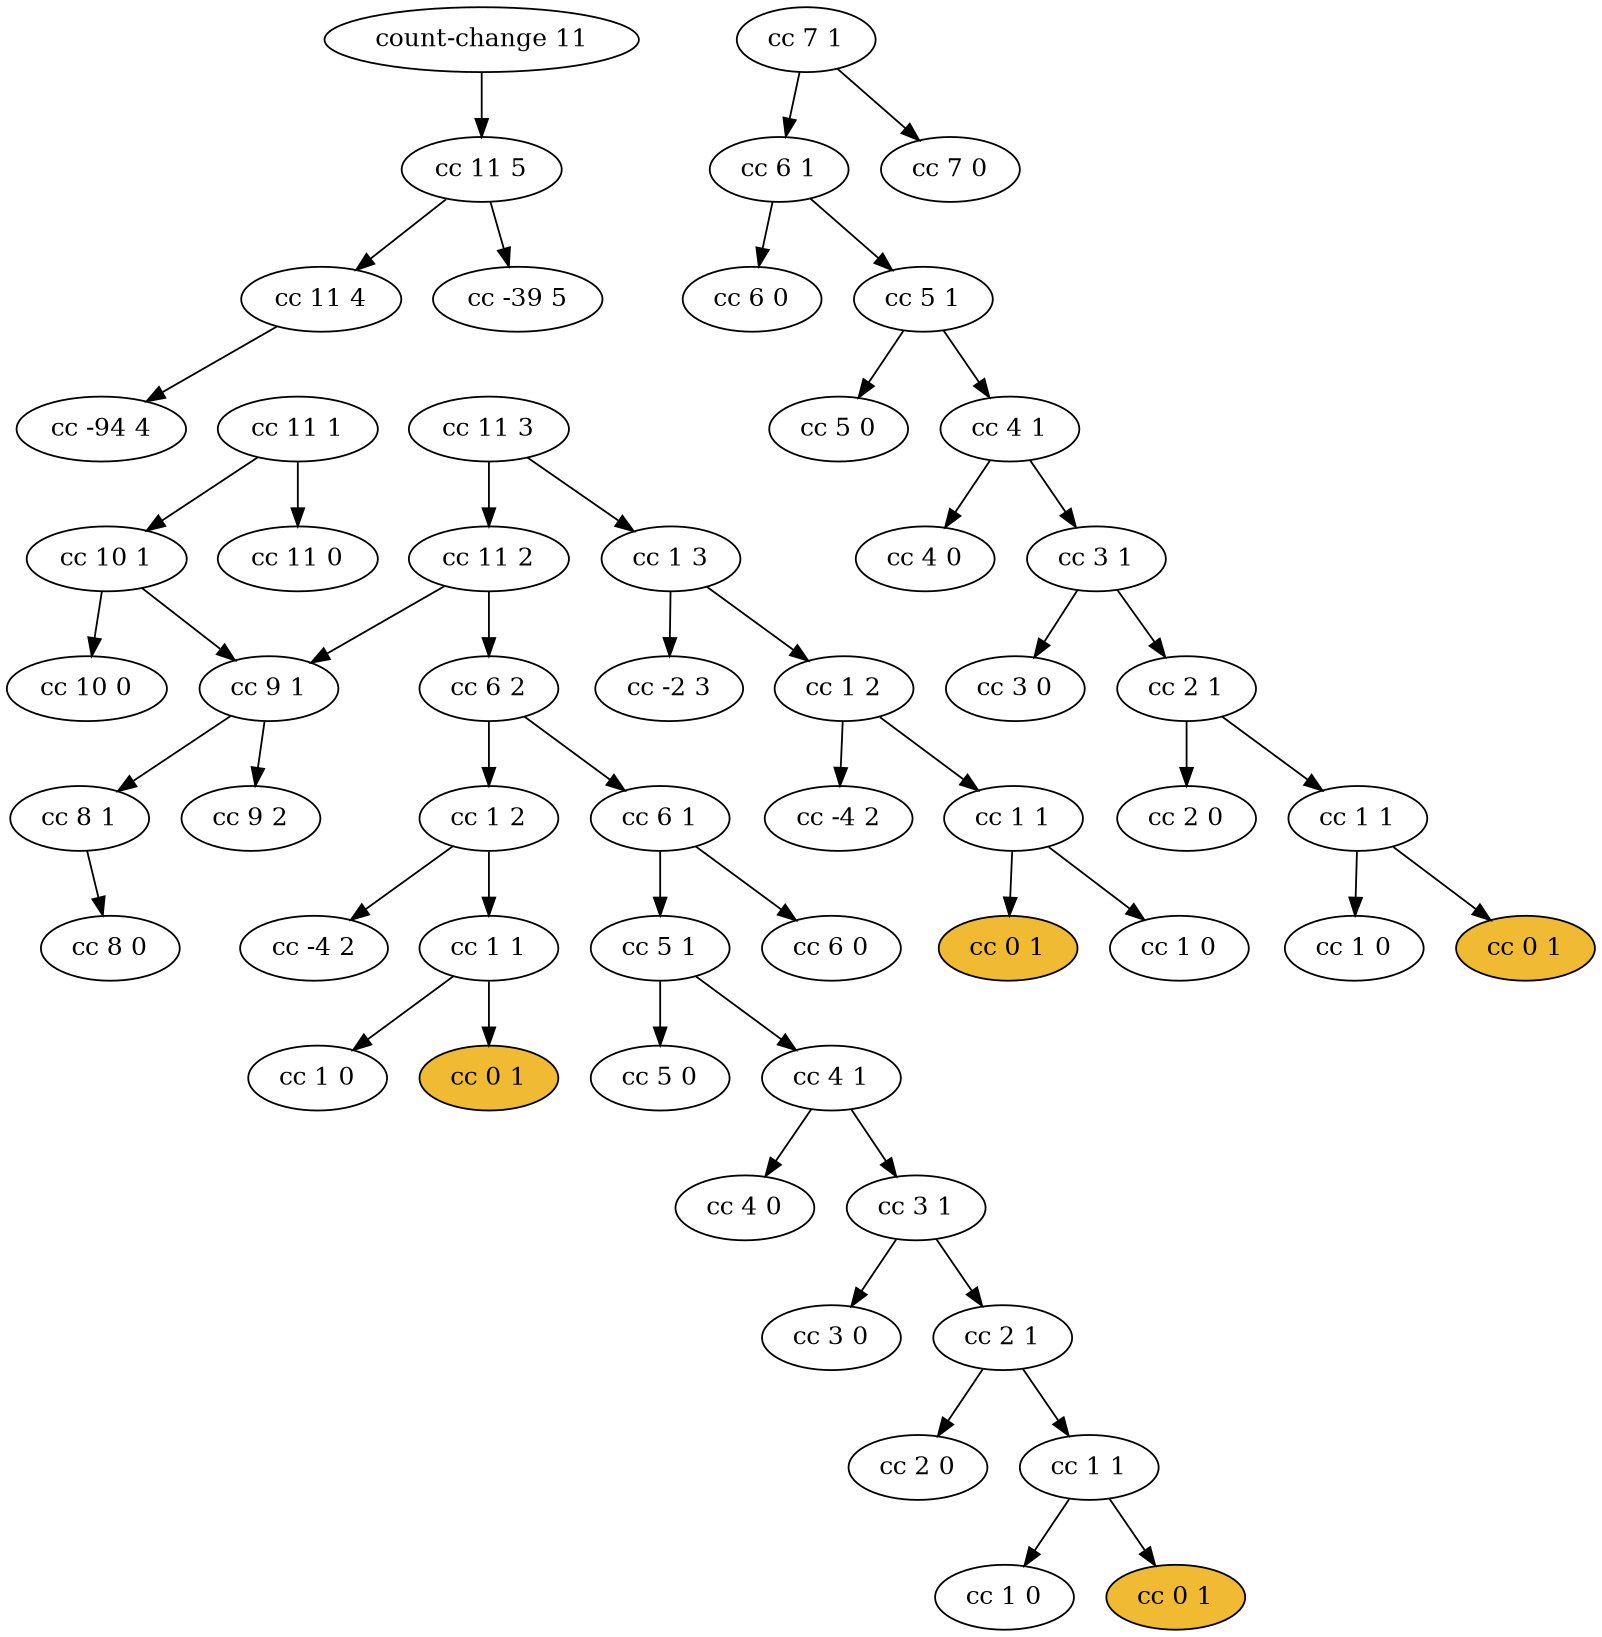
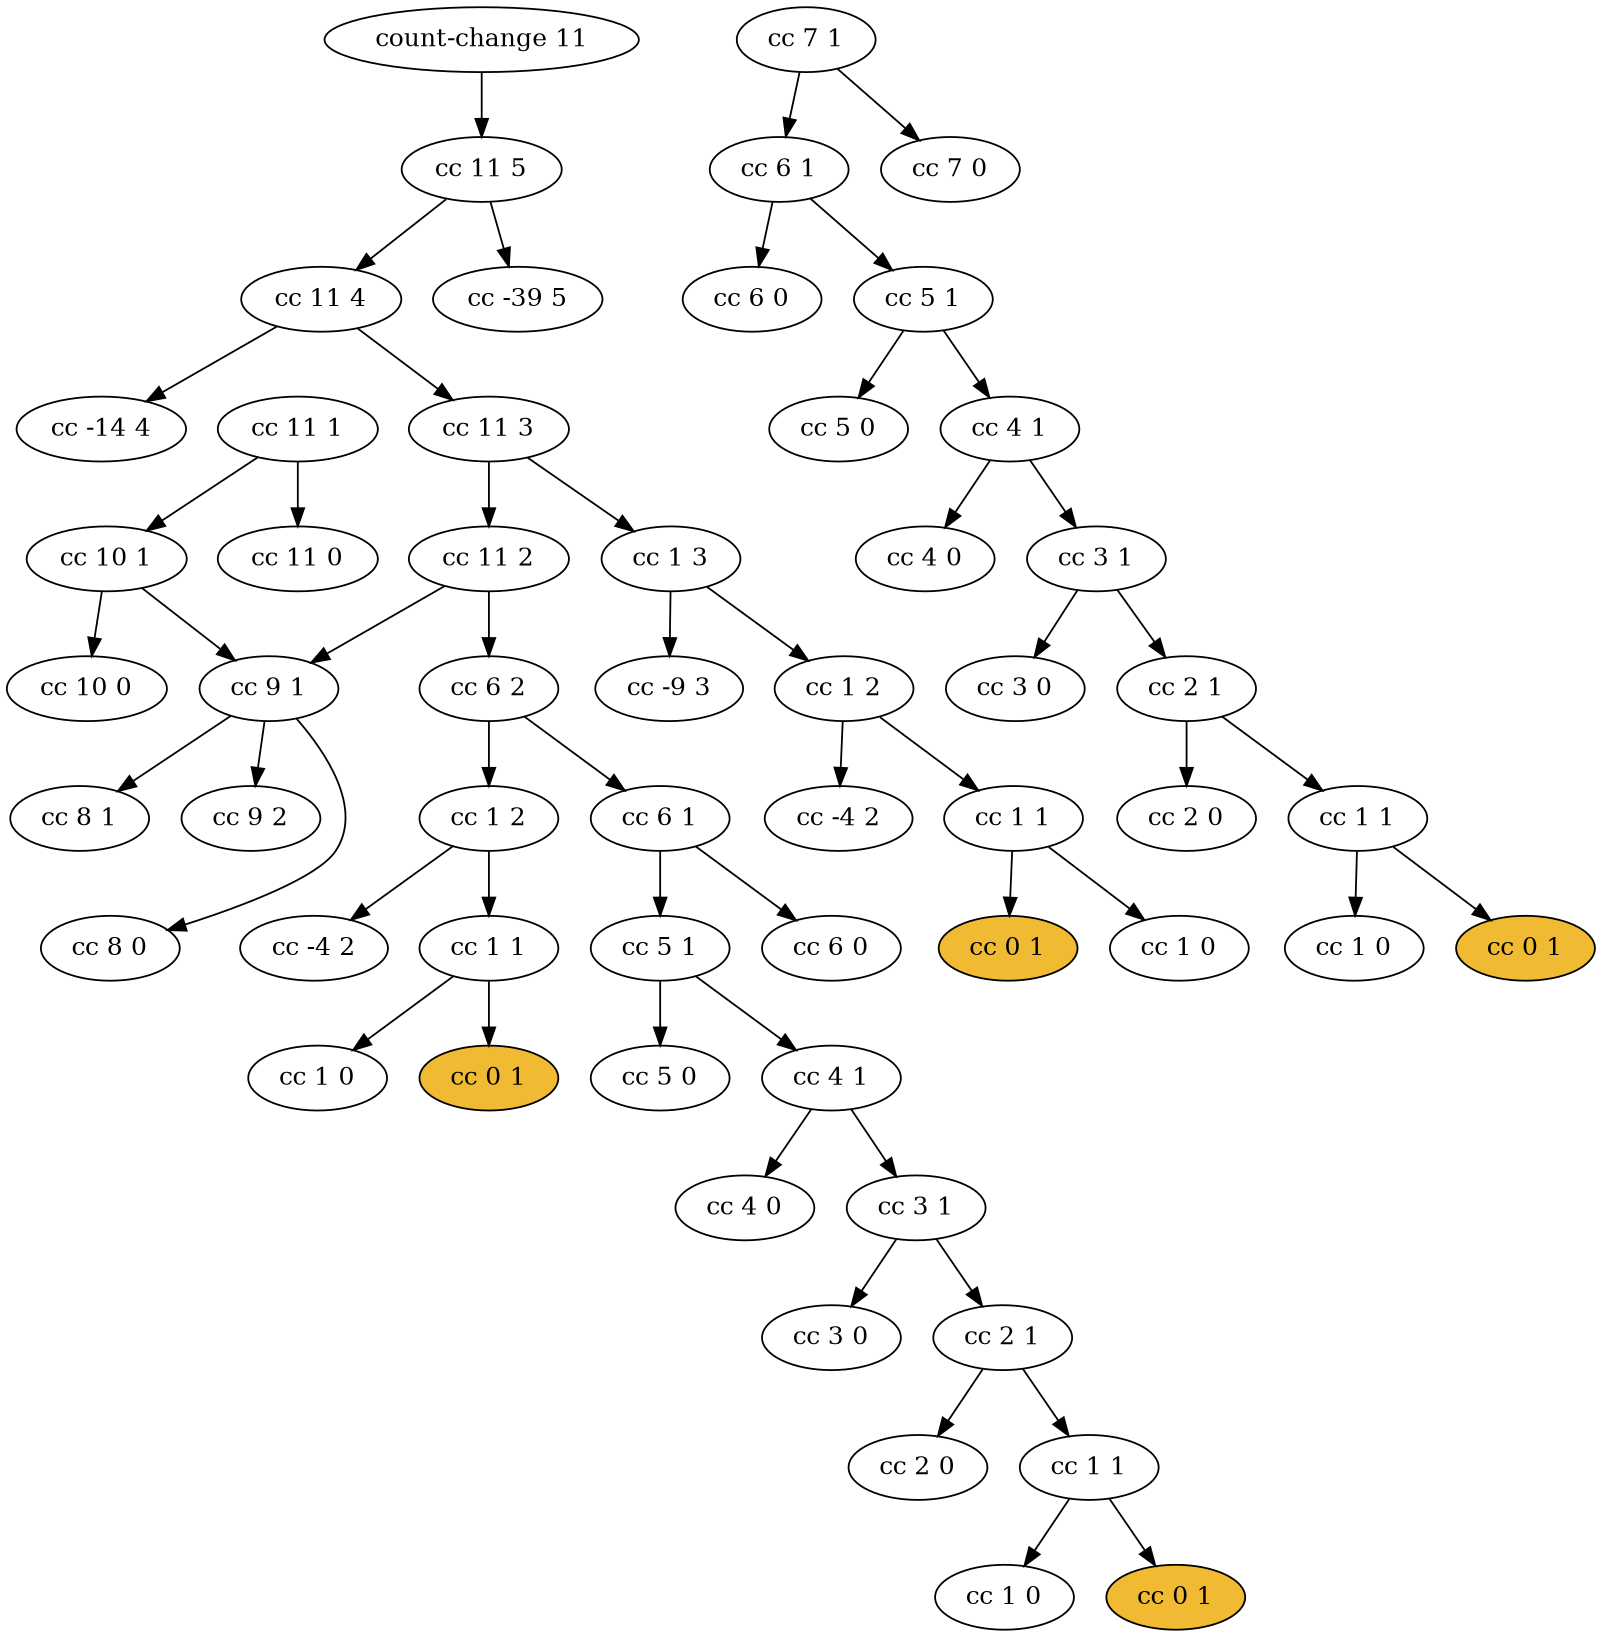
edge "cc 11 4" -> "cc 11 3": added
node "cc -94 4": label "cc -94 4" -> "cc -14 4"
node "cc -2 3": label "cc -2 3" -> "cc -9 3"
edge "cc 8 1" -> "cc 8 0": now "cc 9 1" -> "cc 8 0"
